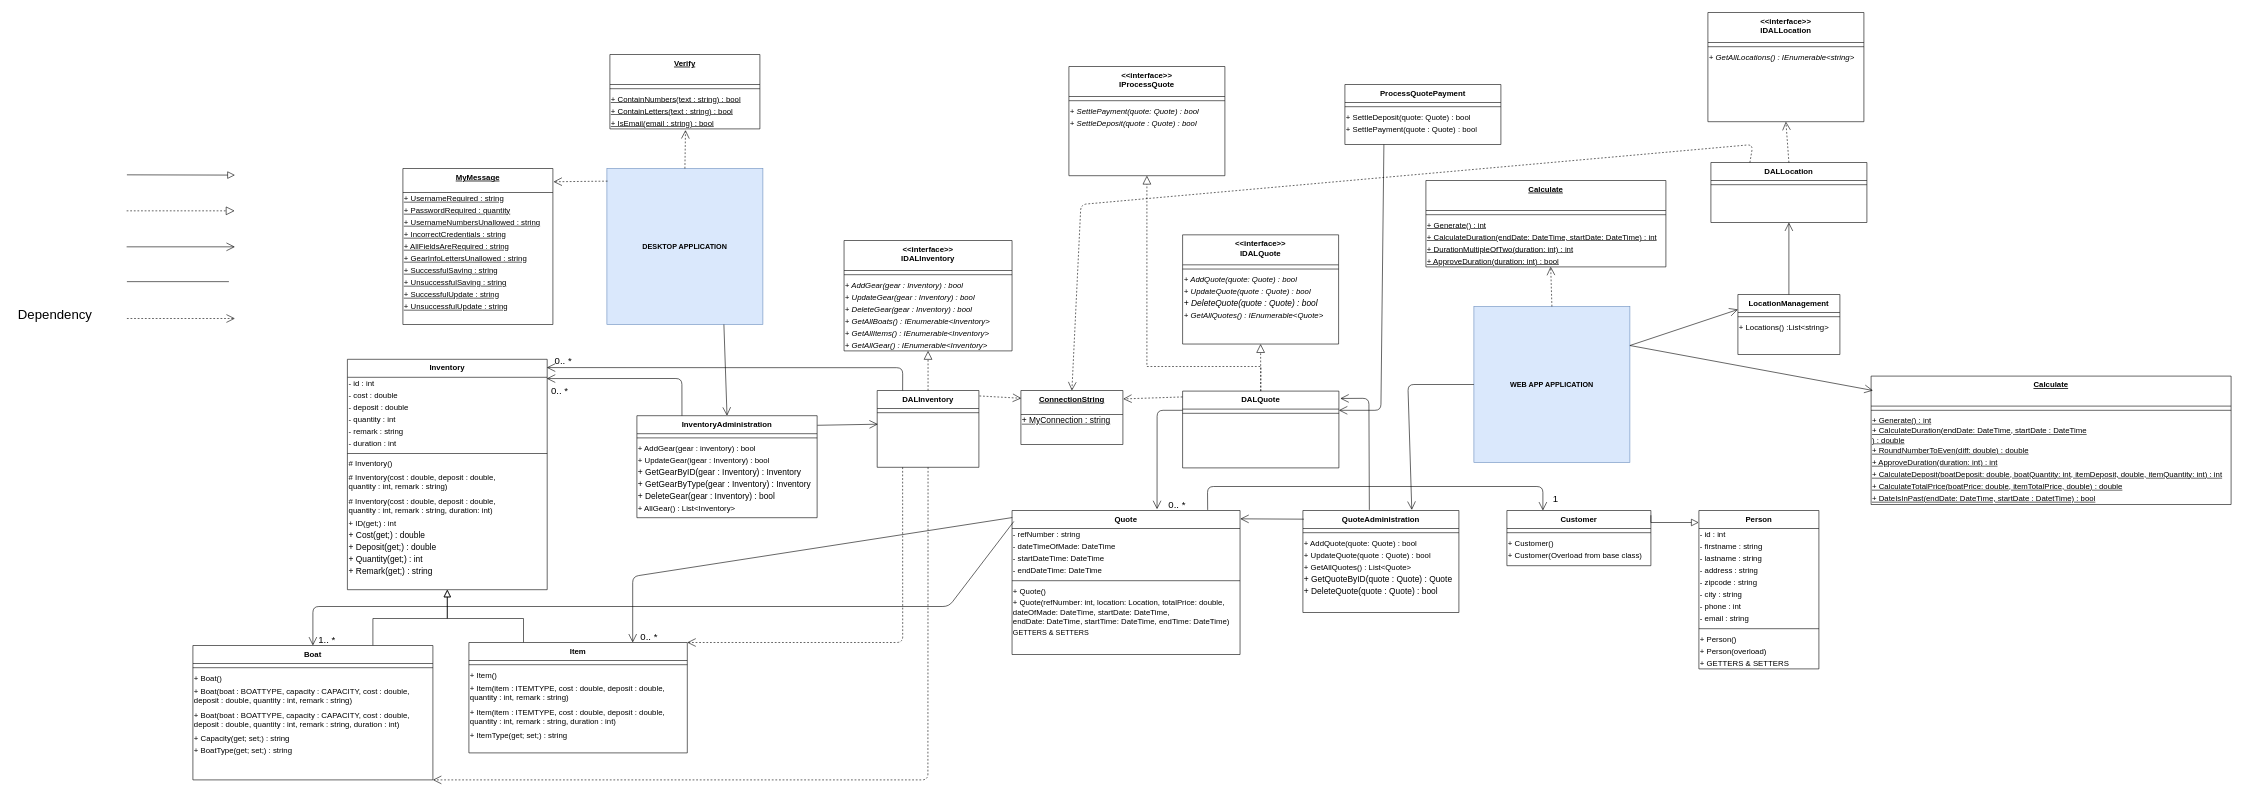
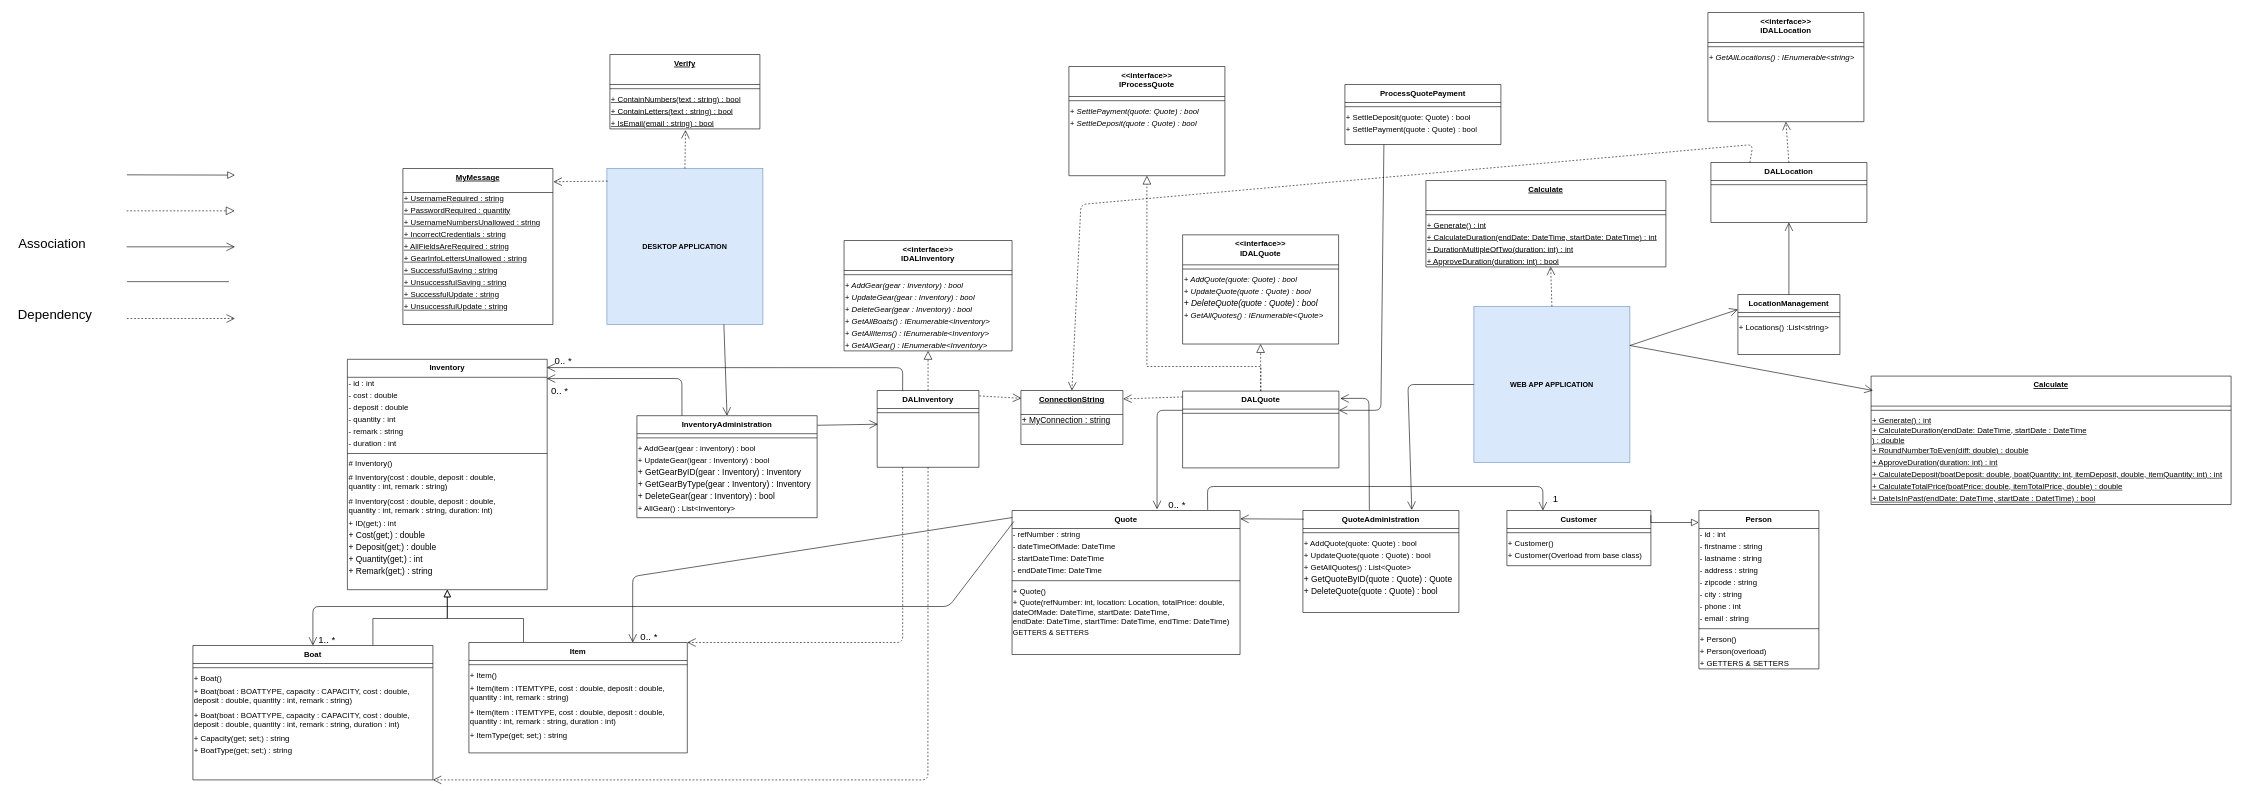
node "Association": added
